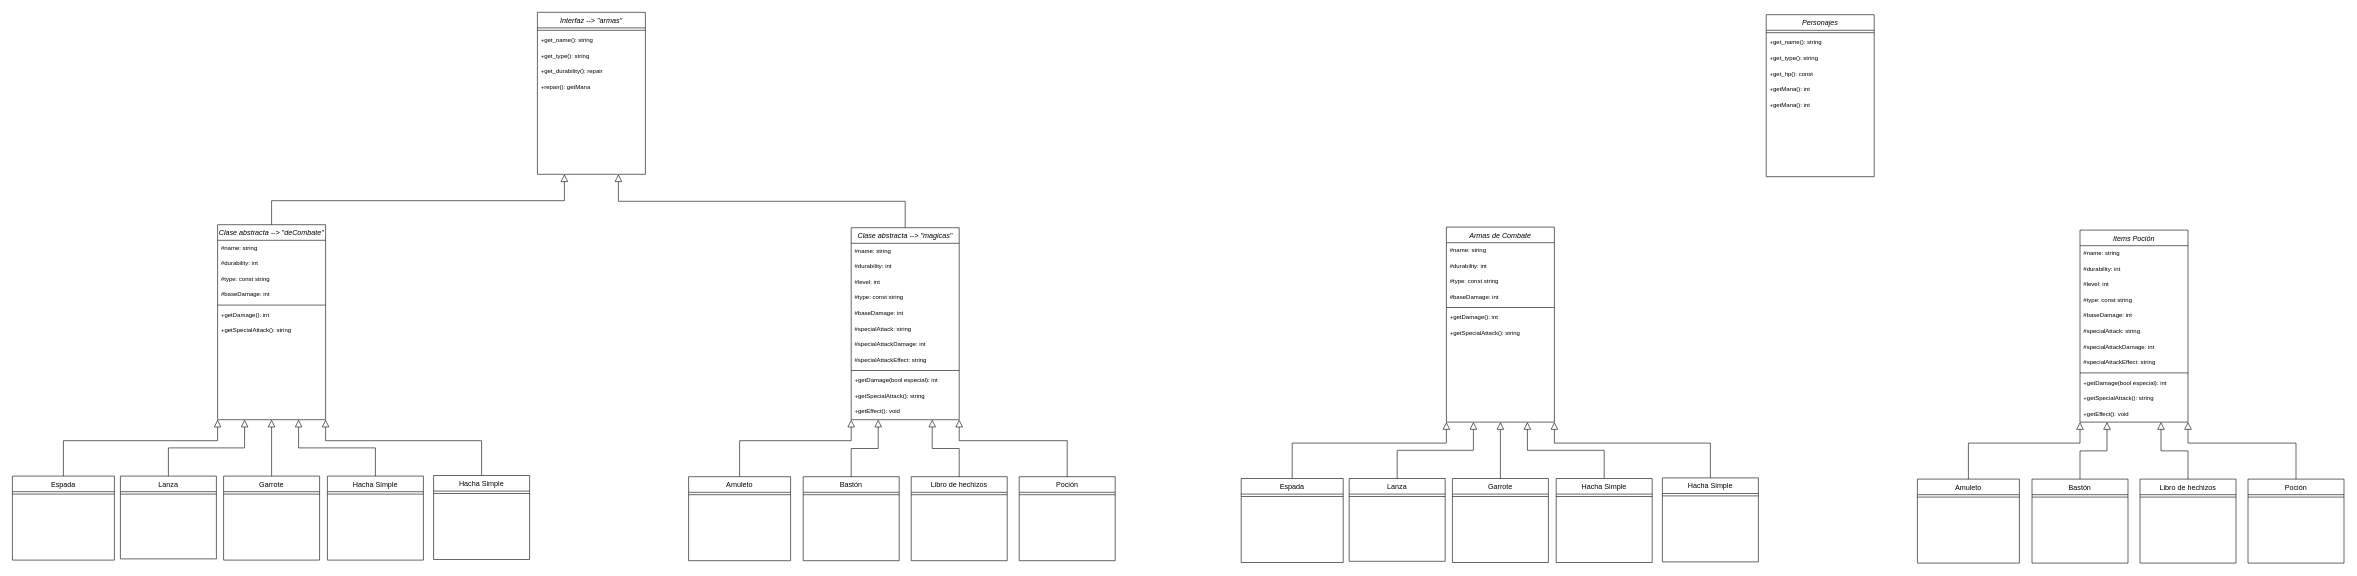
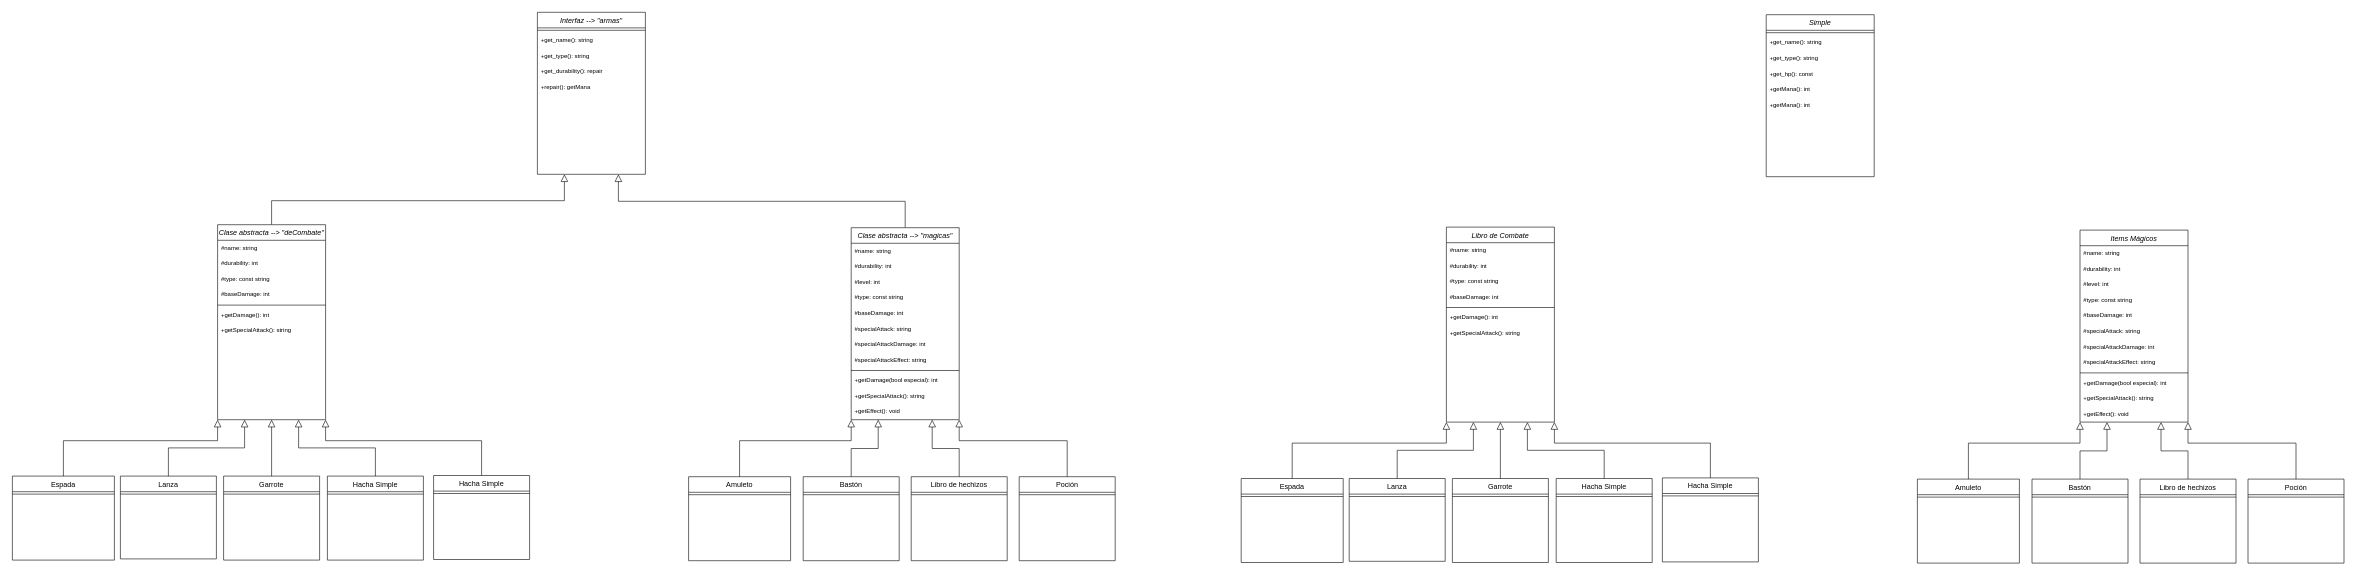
node "Personajes": label "Personajes" -> "Simple"
node "Armas de Combate": label "Armas de Combate" -> "Libro de Combate"
node "Items Poción": label "Items Poción" -> "Items Mágicos"
